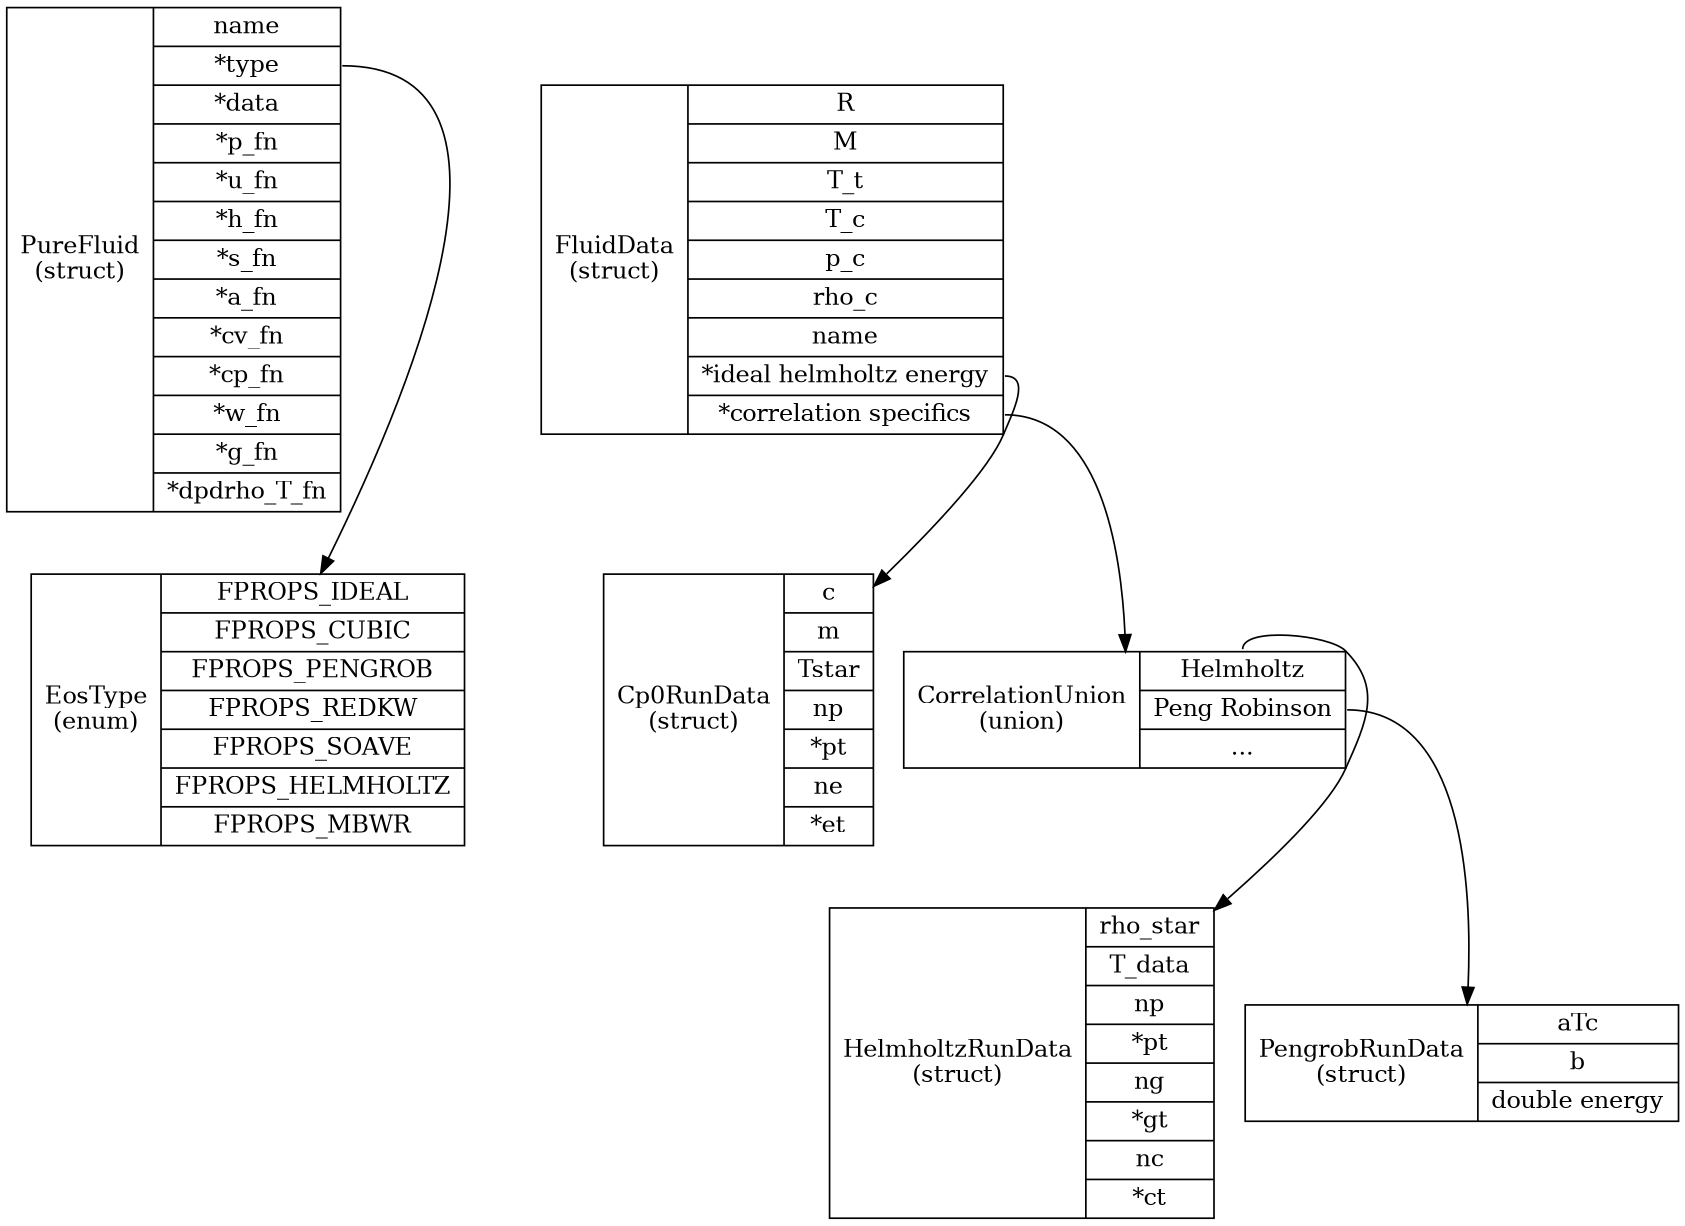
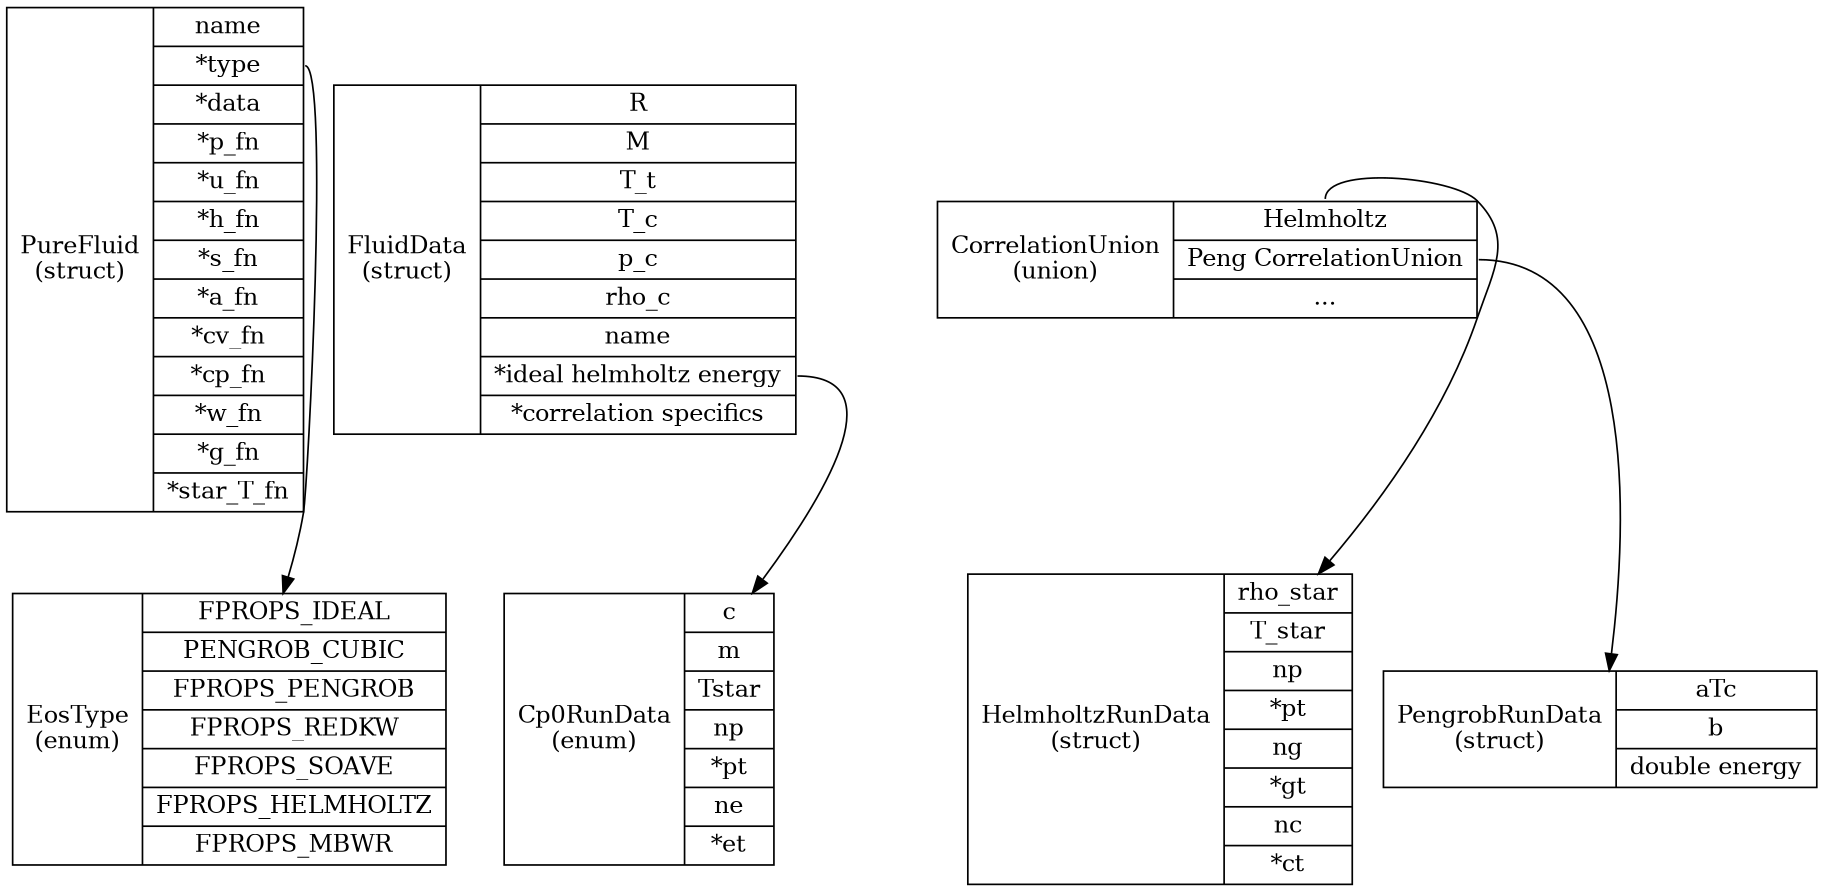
node "PureFluid": text "*dpdrho_T_fn" -> "*star_T_fn"
edge "FluidData" -> "CorrelationUnion": removed
node "EosType": text "FPROPS_CUBIC" -> "PENGROB_CUBIC"
node "CorrelationUnion": text "Peng Robinson" -> "Peng CorrelationUnion"
node "Cp0RunData": text "(struct)" -> "(enum)"
node "HelmholtzRunData": text "T_data" -> "T_star"
